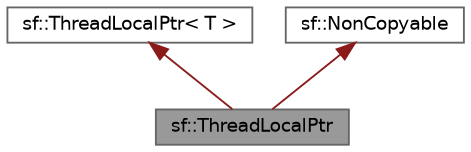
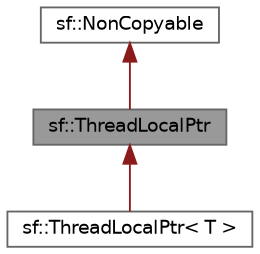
edge "sf::ThreadLocalPtr" -> "sf::ThreadLocalPtr< T >": reversed
